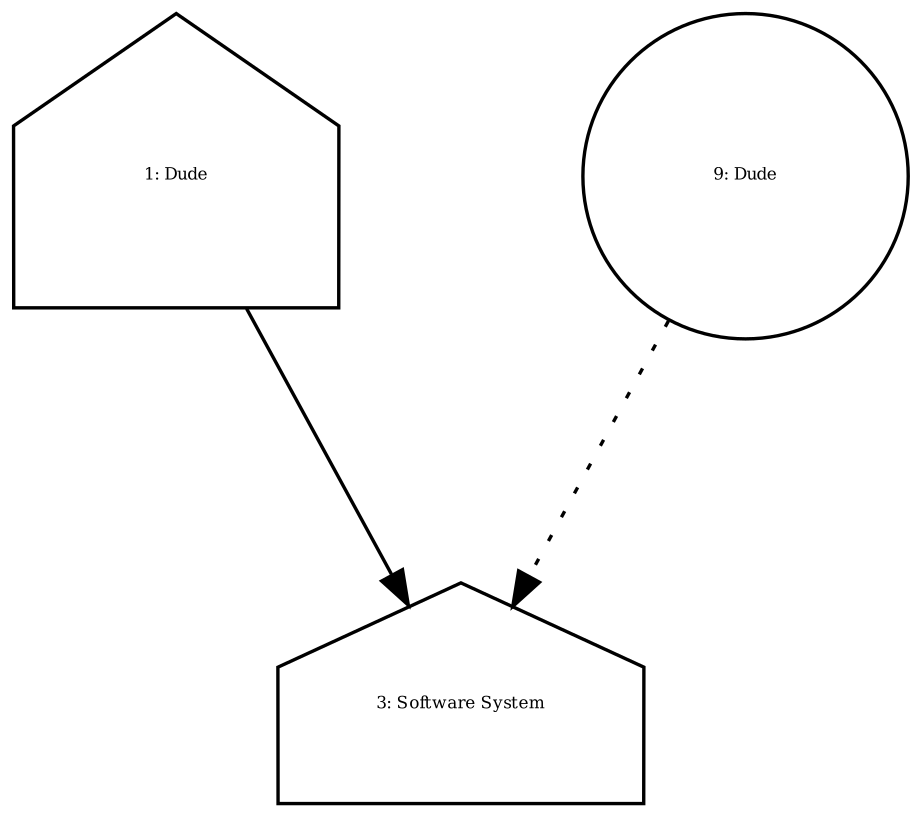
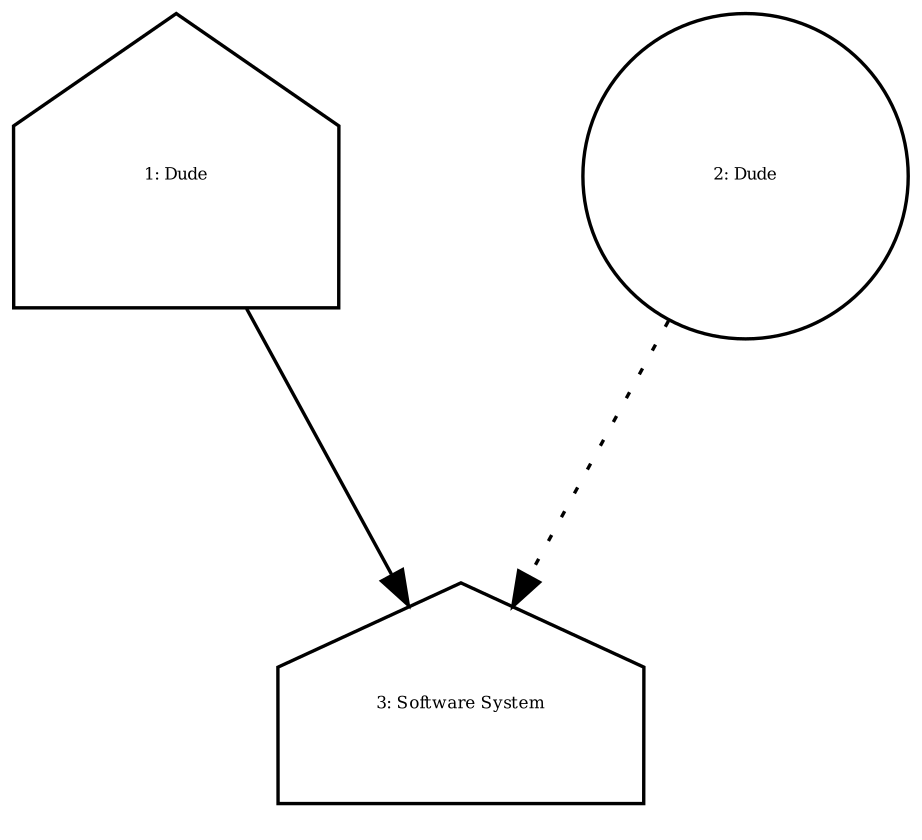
node "9: Dude": label "9: Dude" -> "2: Dude"
